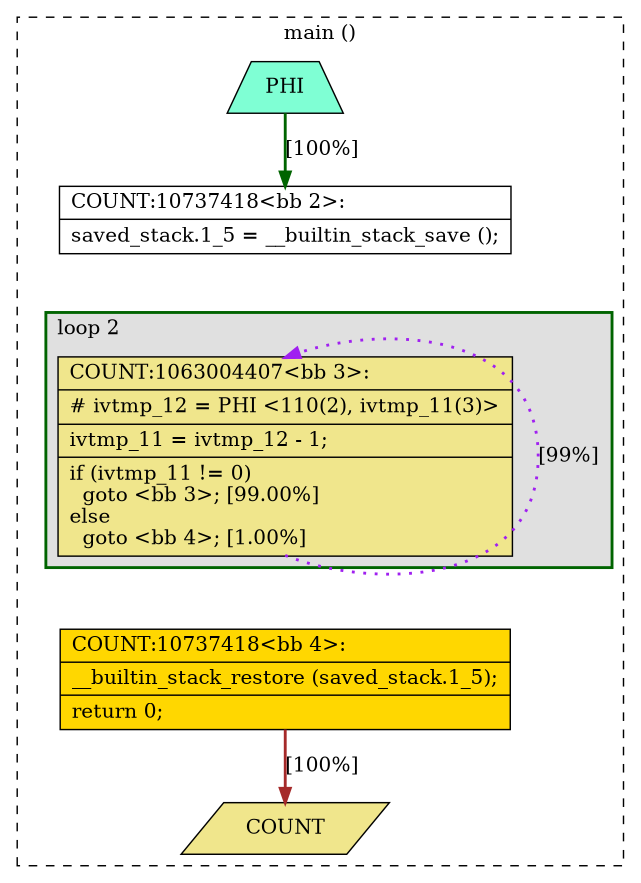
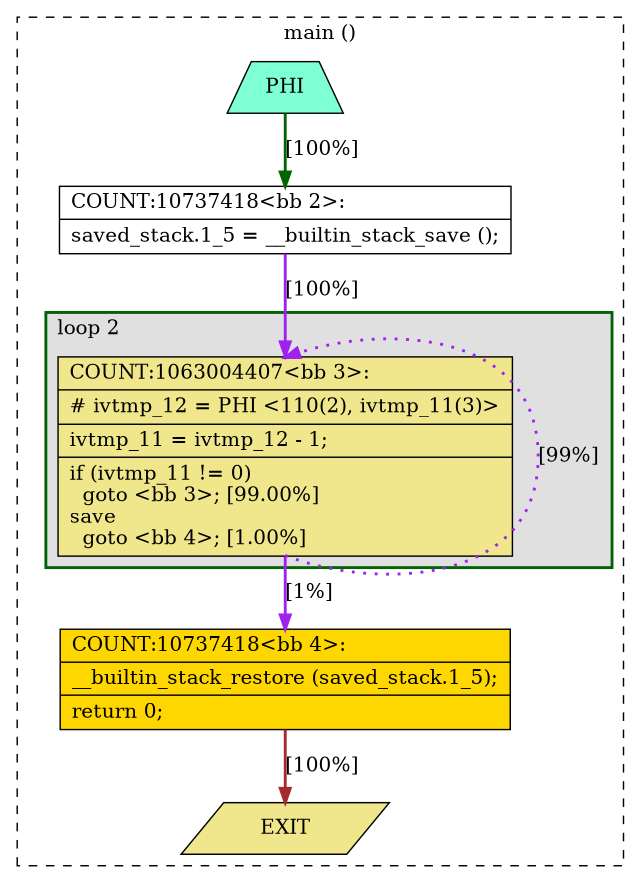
edge "COUNT:10737418<bb 2>:" -> "COUNT:1063004407<bb 3>:": added, label "[100%]"
node "COUNT:1063004407<bb 3>:": text "else" -> "save"
edge "COUNT:1063004407<bb 3>:" -> "COUNT:10737418<bb 4>:": added, label "[1%]"
node "COUNT": label "COUNT" -> "EXIT"
